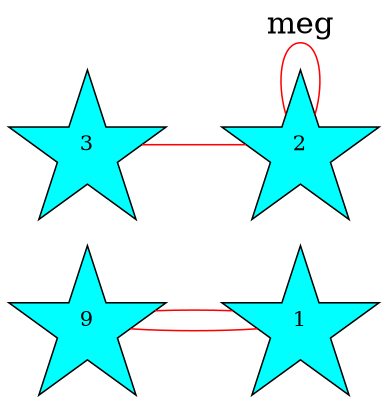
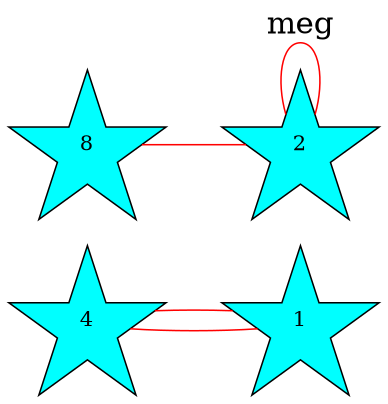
node "3": label "3" -> "8"
node "9": label "9" -> "4"
